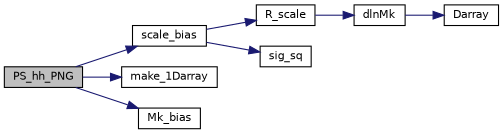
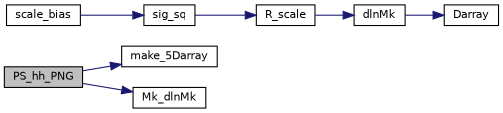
edge "scale_bias" -> "R_scale": now "sig_sq" -> "R_scale"
edge "PS_hh_PNG" -> "scale_bias": removed
node "make_1Darray": label "make_1Darray" -> "make_5Darray"
node "Mk_bias": label "Mk_bias" -> "Mk_dlnMk"
